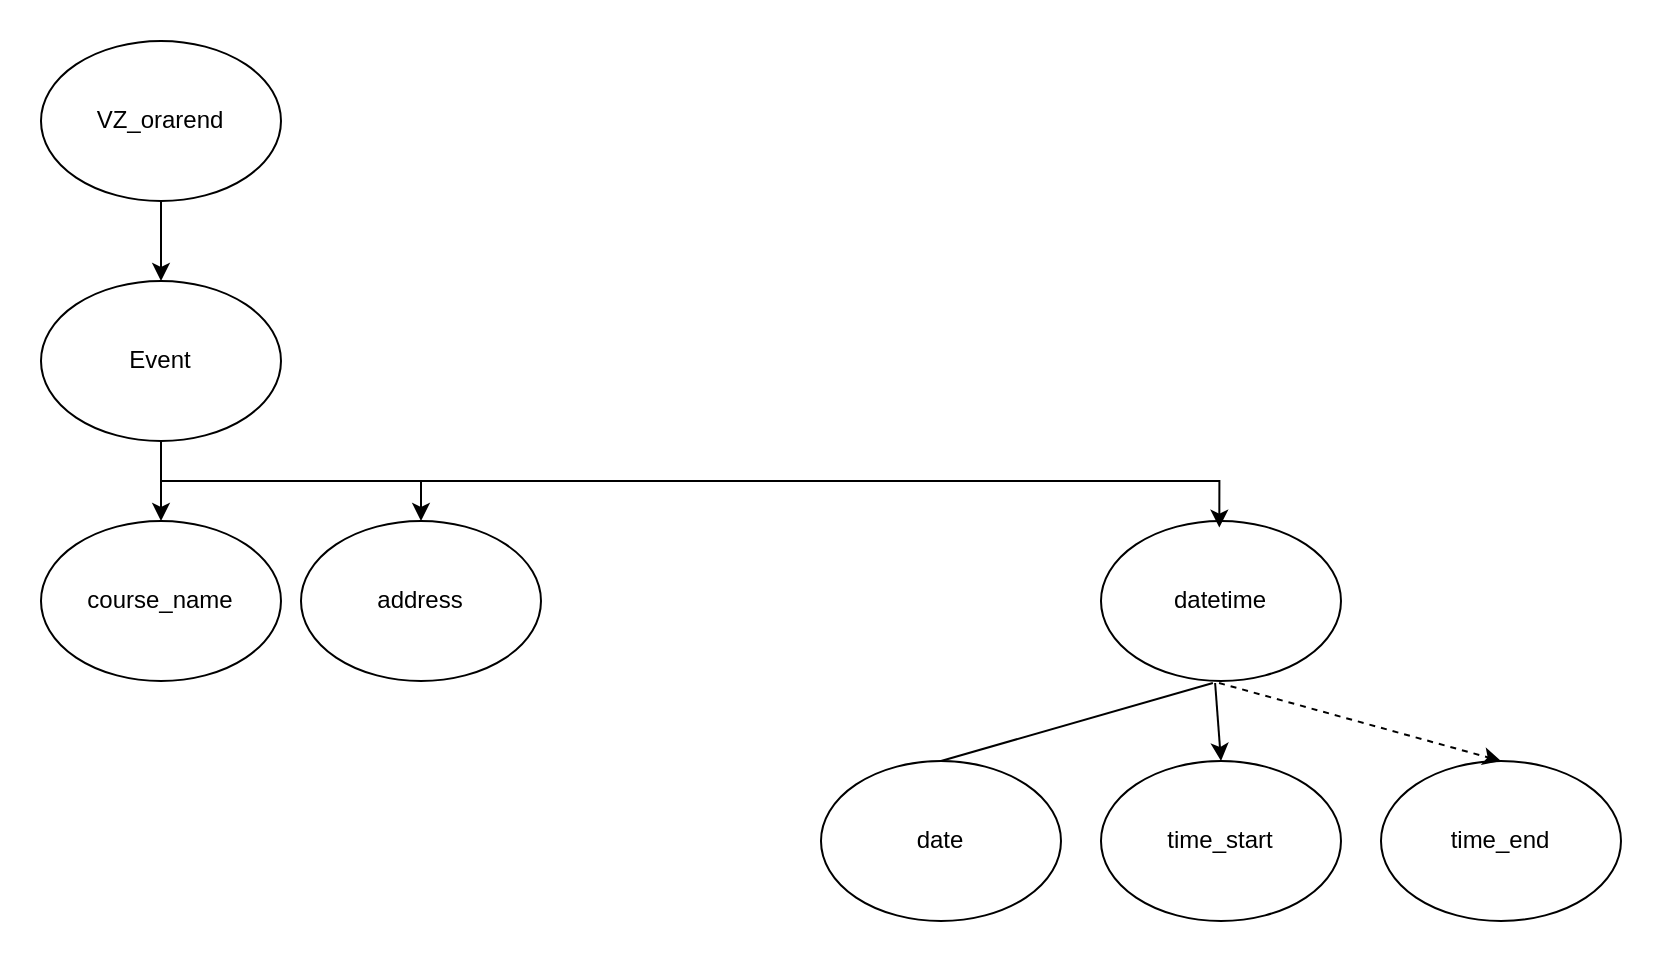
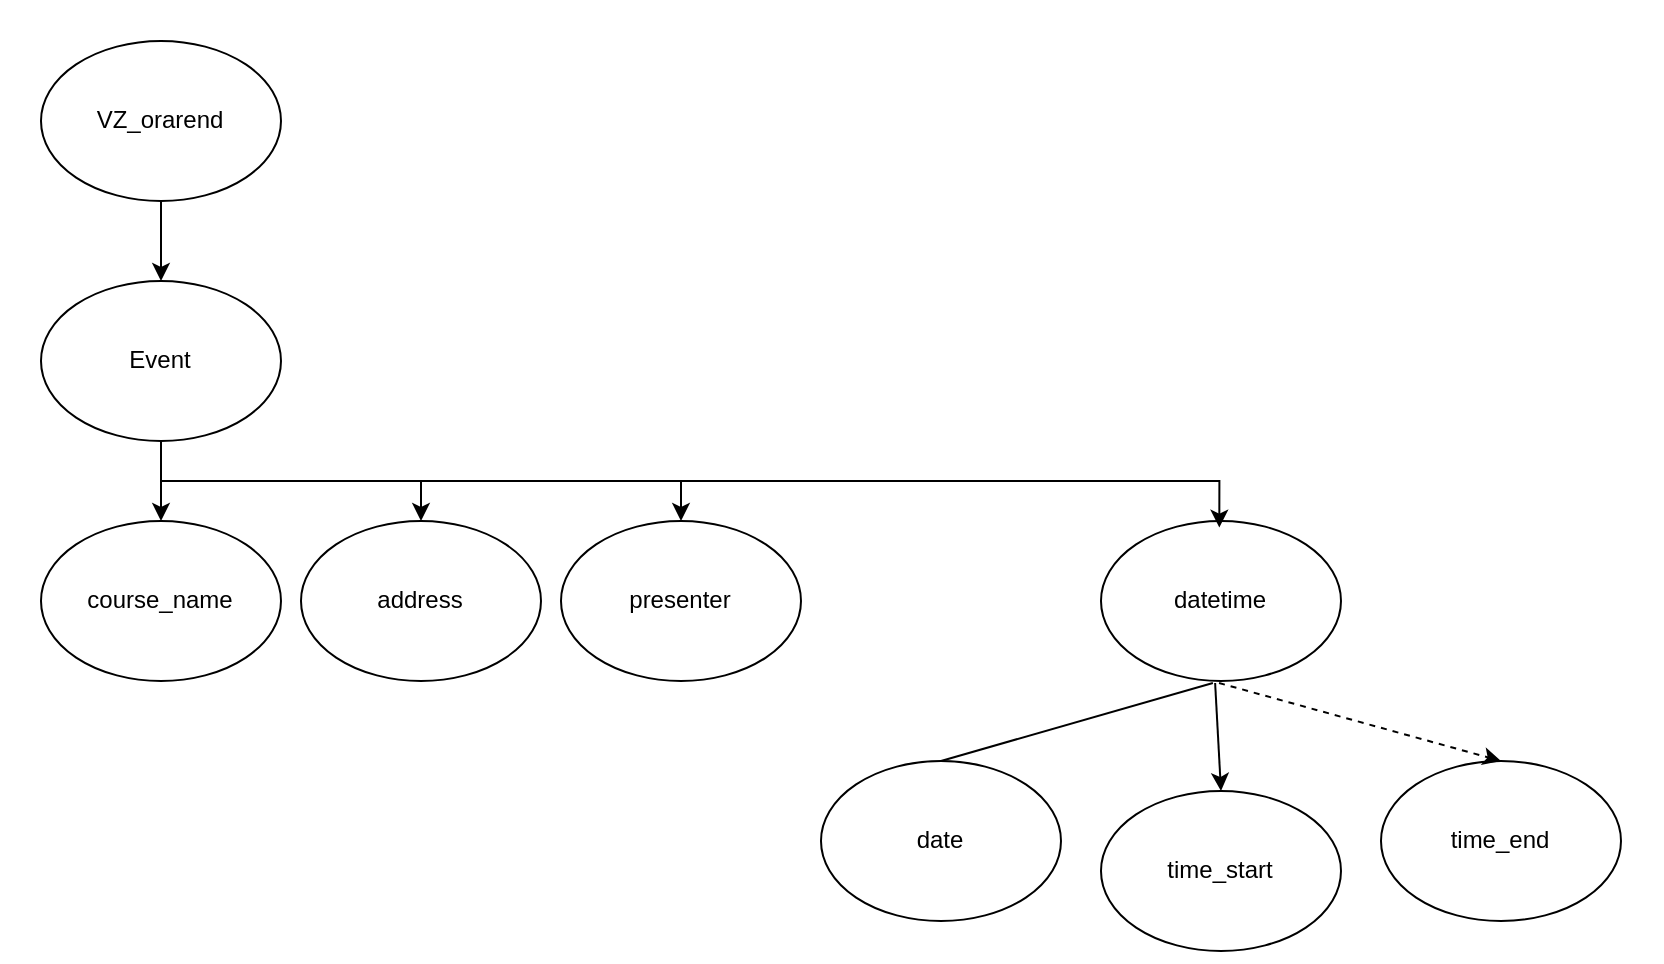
edge "Event" -> "presenter": added
node "presenter": added
node "time_start": moved (1221, 841) -> (1221, 871)
